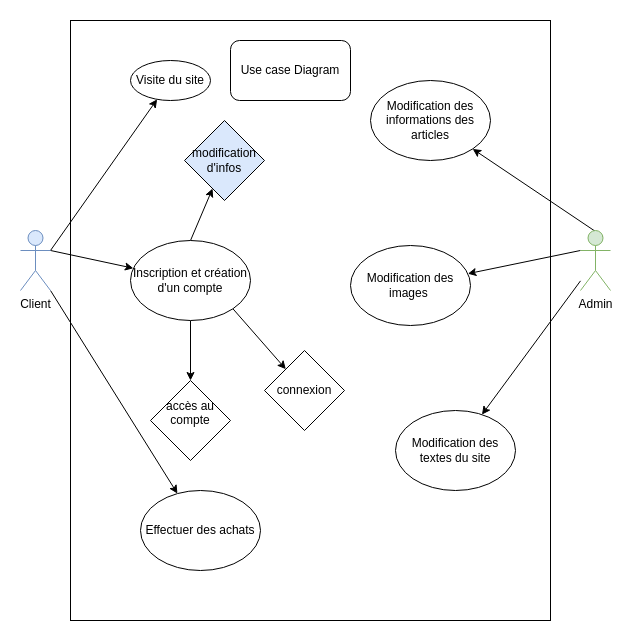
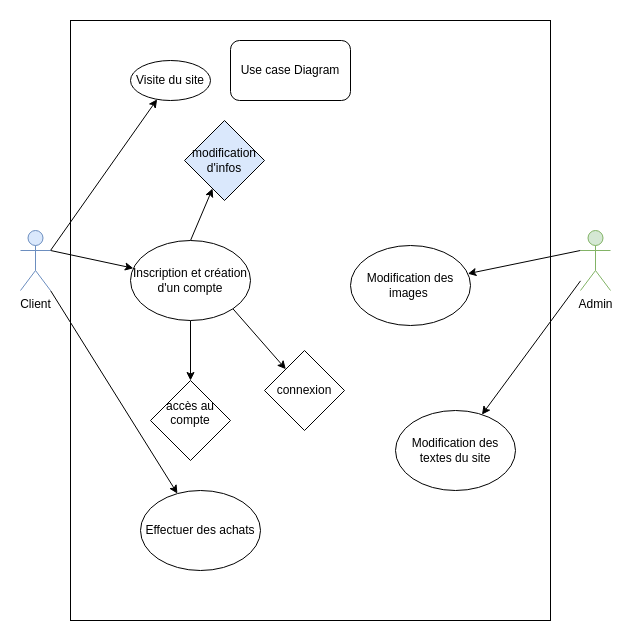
node "Modification des informations des articles": removed
edge "Admin" -> "Modification des informations des articles": removed
